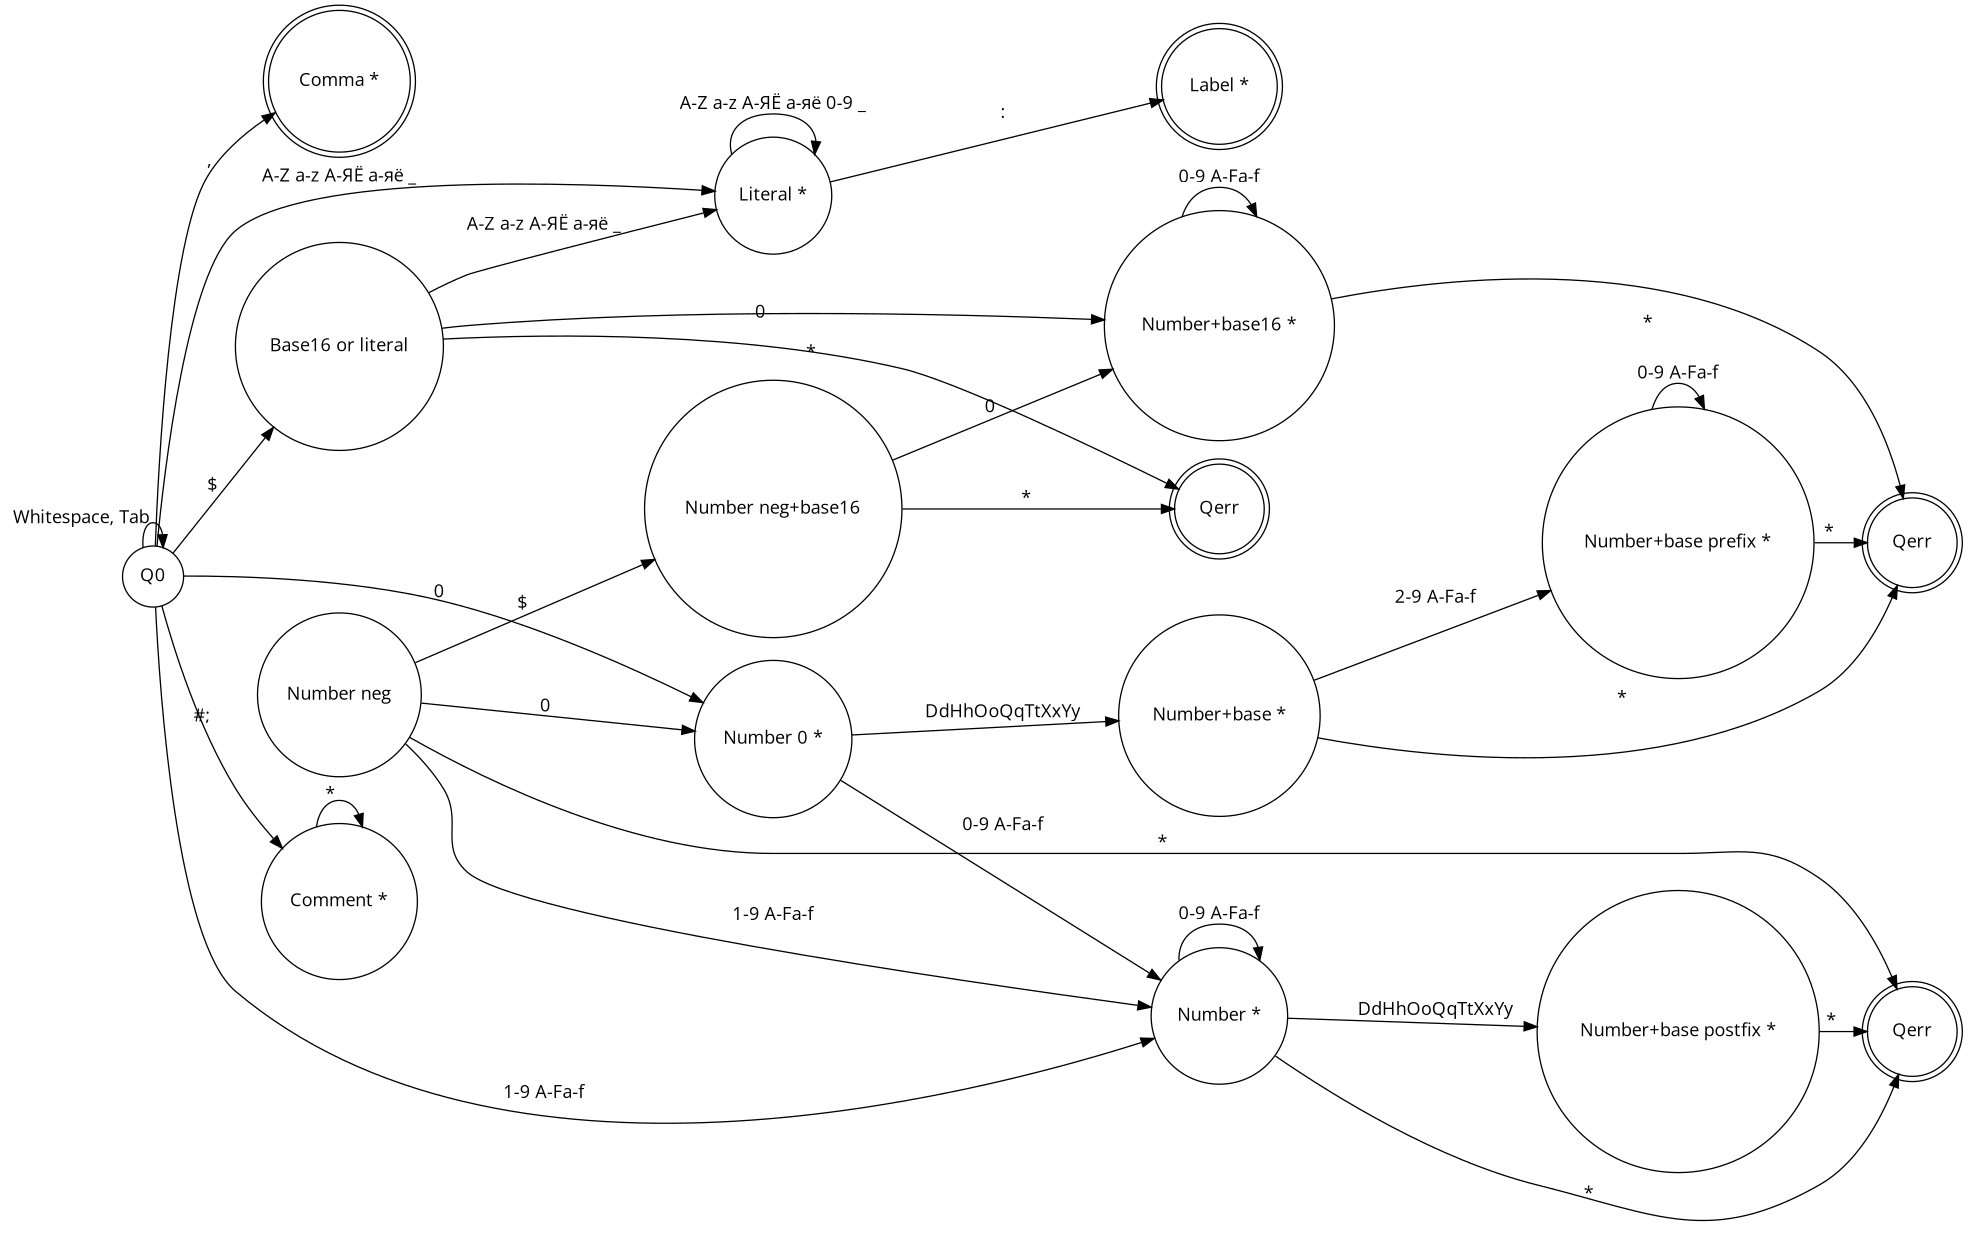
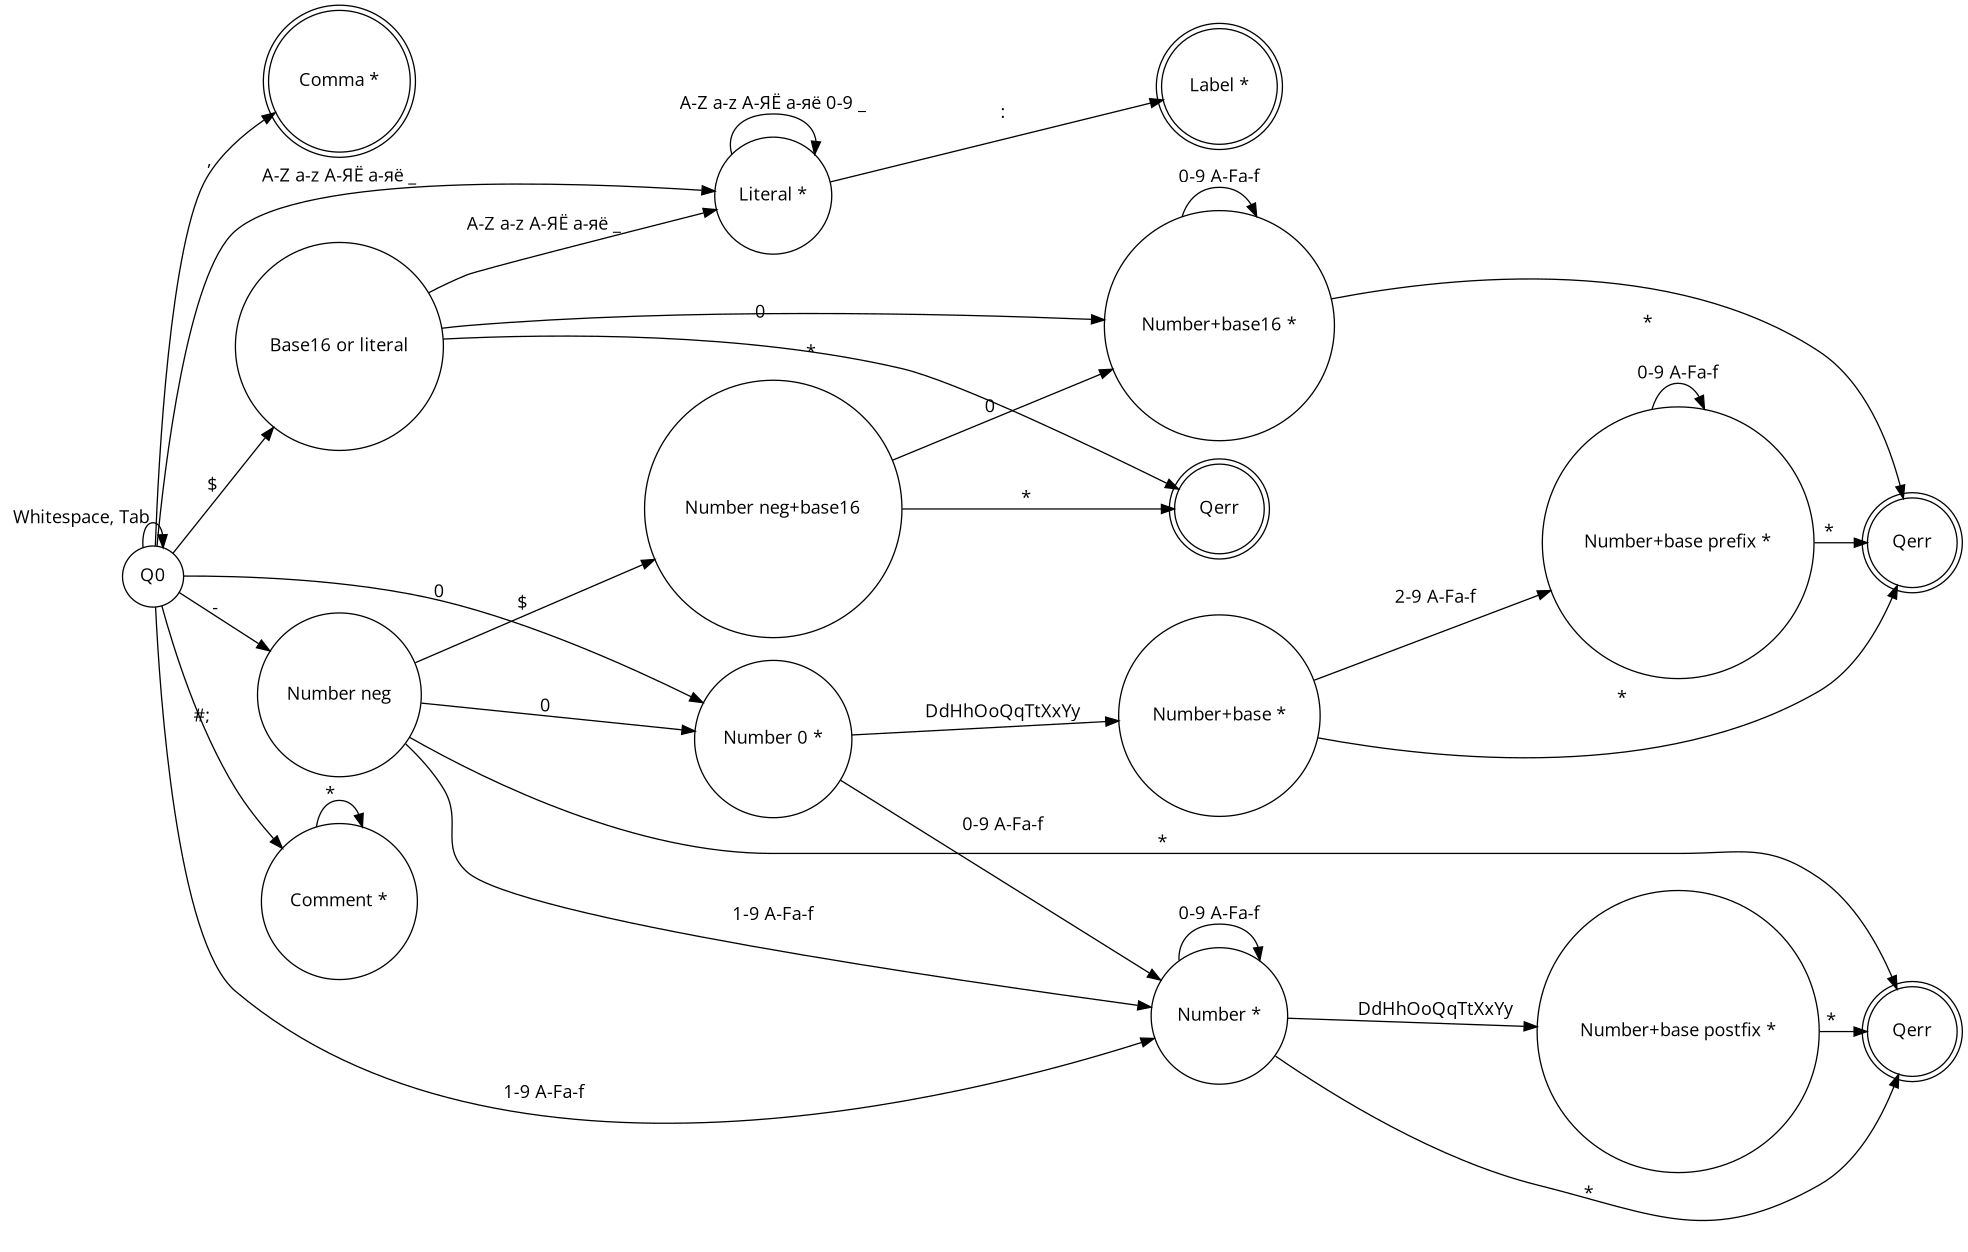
edge "Q0" -> "Number neg": added, label "-"
